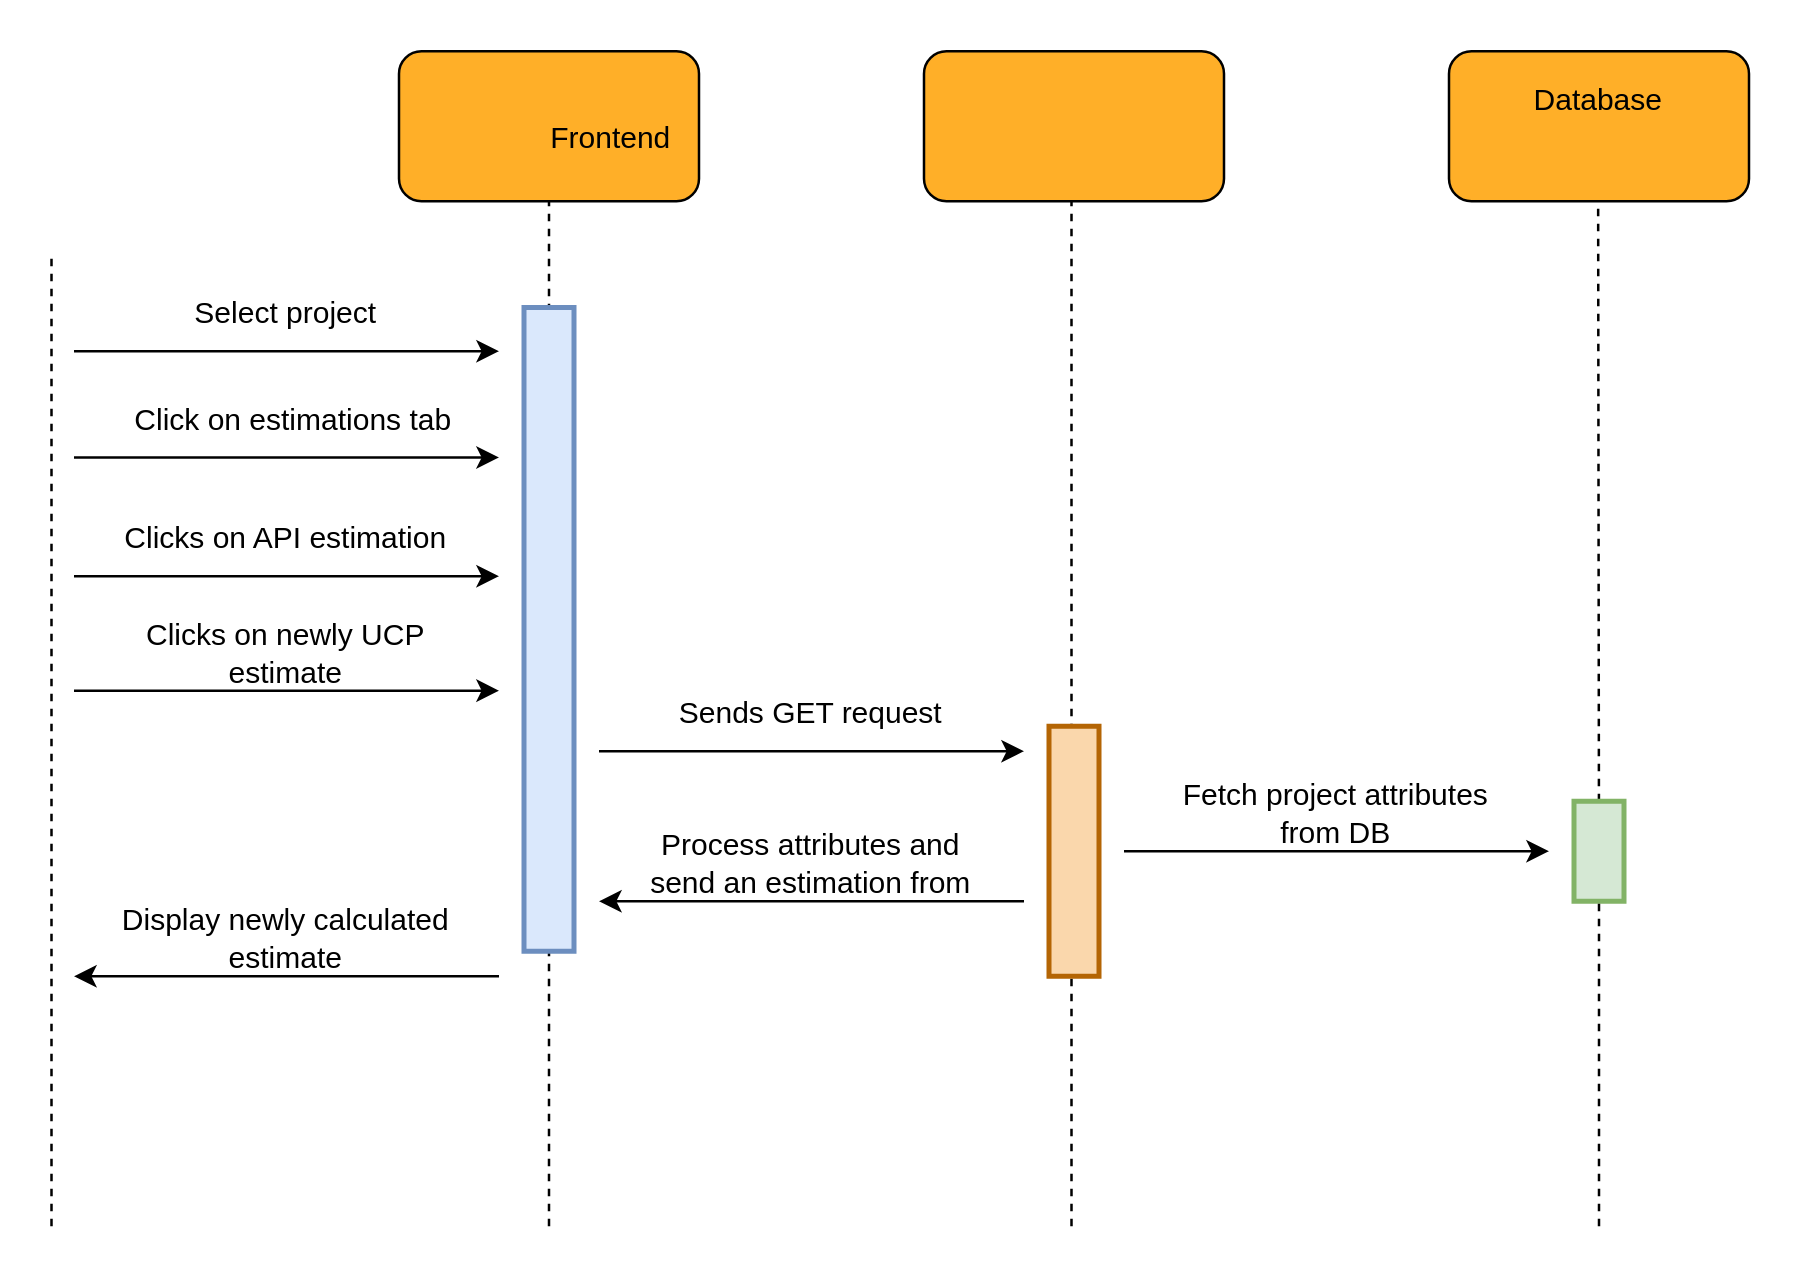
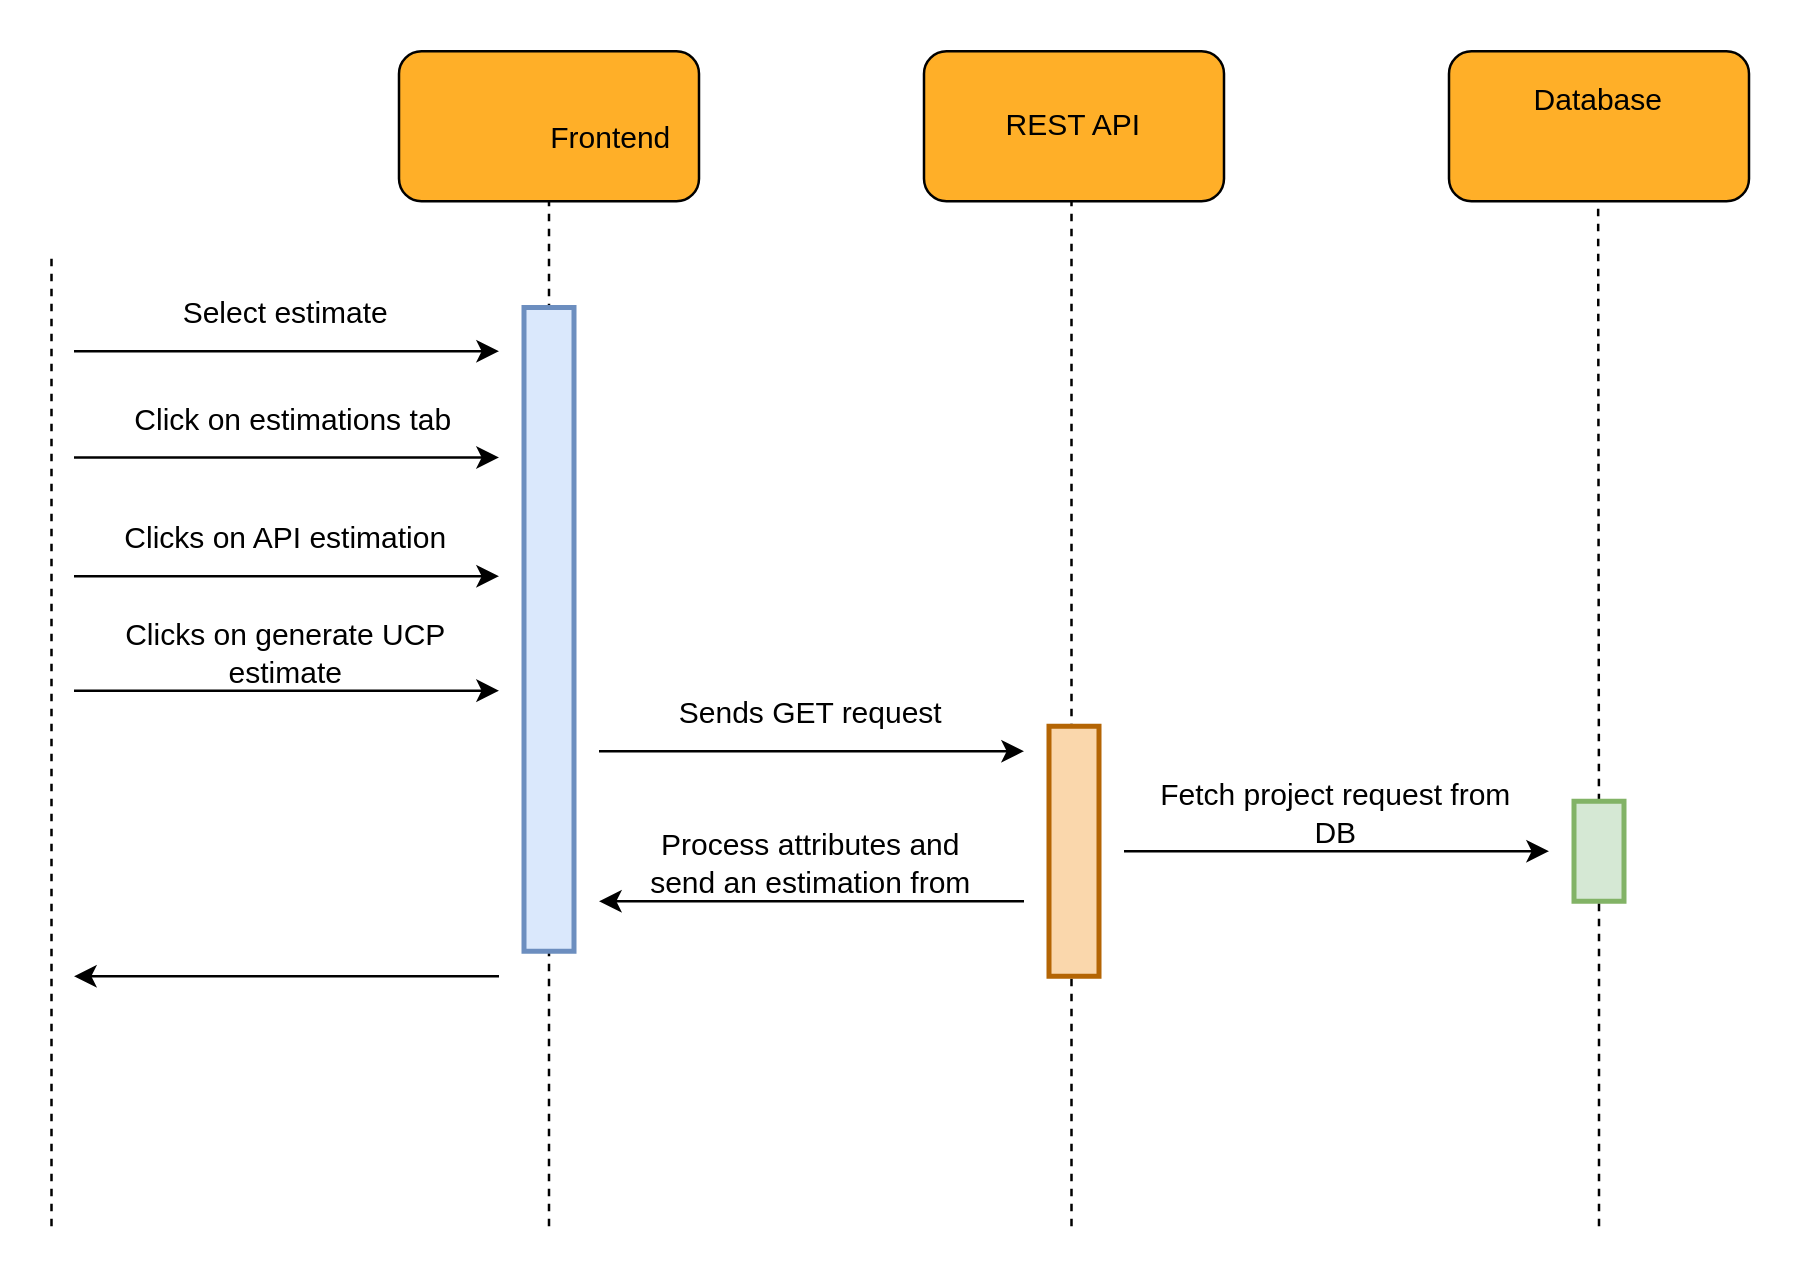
node "REST API": added
node "Select project": label "Select project" -> "Select estimate"
node "Clicks on newly UCP estimate": label "Clicks on newly UCP estimate" -> "Clicks on generate UCP estimate"
node "Fetch project attributes from DB": label "Fetch project attributes from DB" -> "Fetch project request from DB"
node "Display newly calculated estimate": removed
